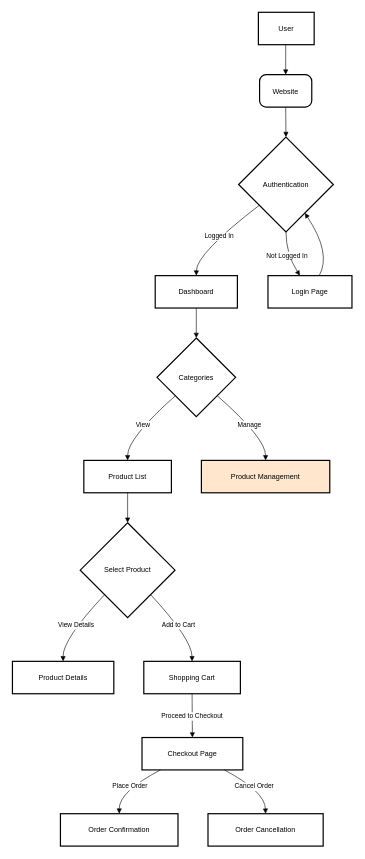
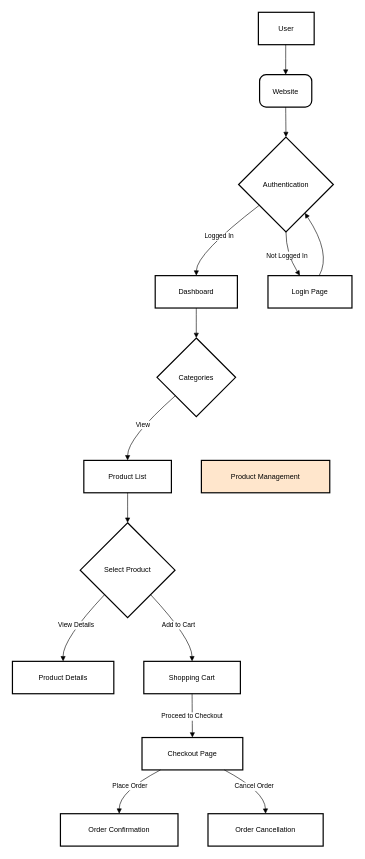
edge "Categories" -> "Product Management": removed, label "Manage"
